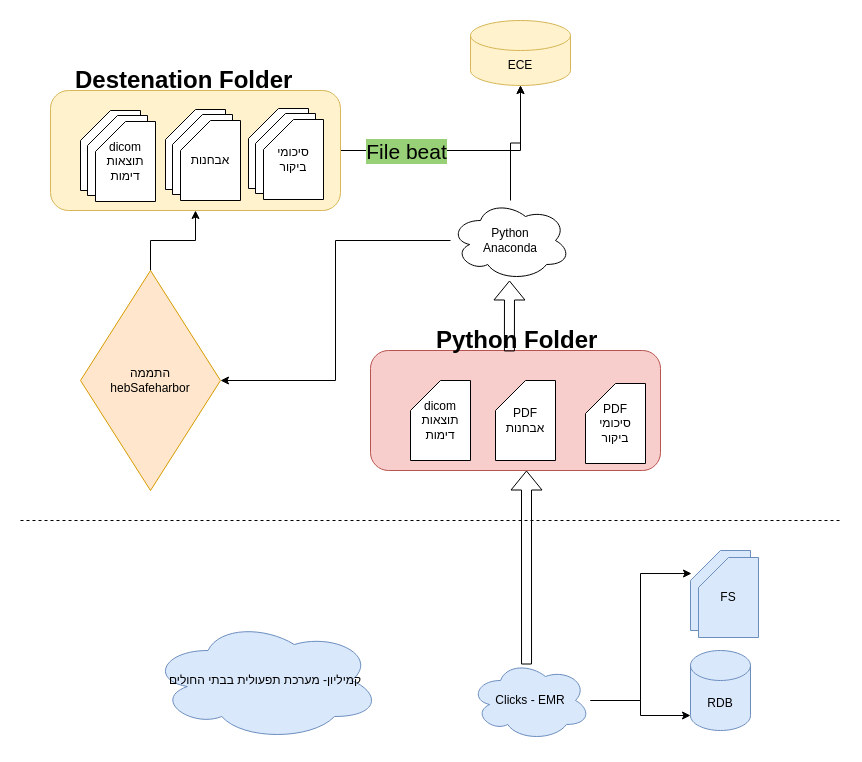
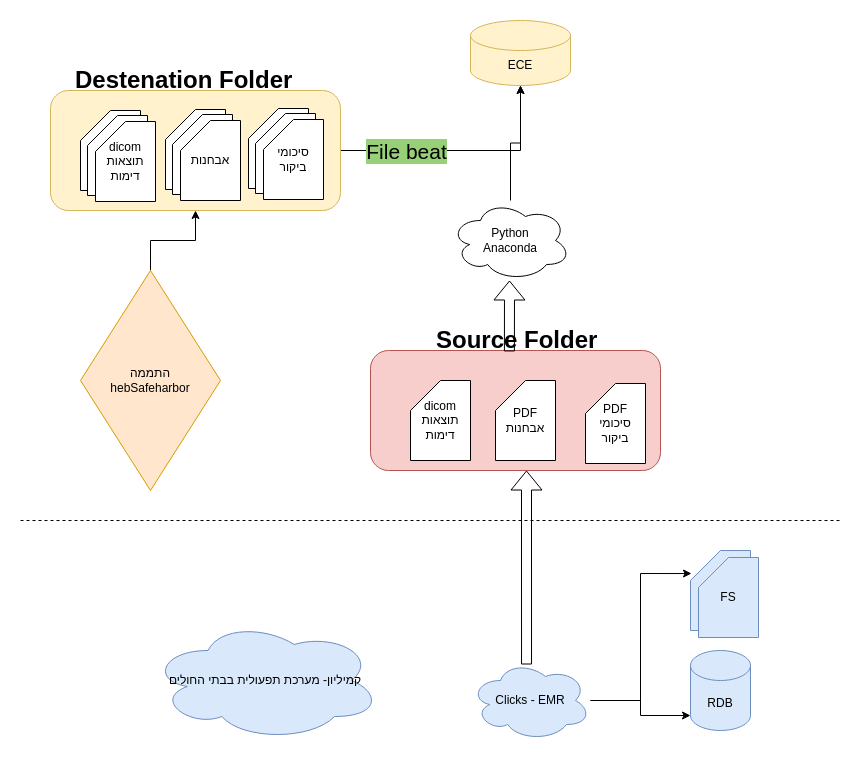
edge "Python Anaconda" -> "התממה hebSafeharbor": removed
node "Python Folder": label "Python Folder" -> "Source Folder"
